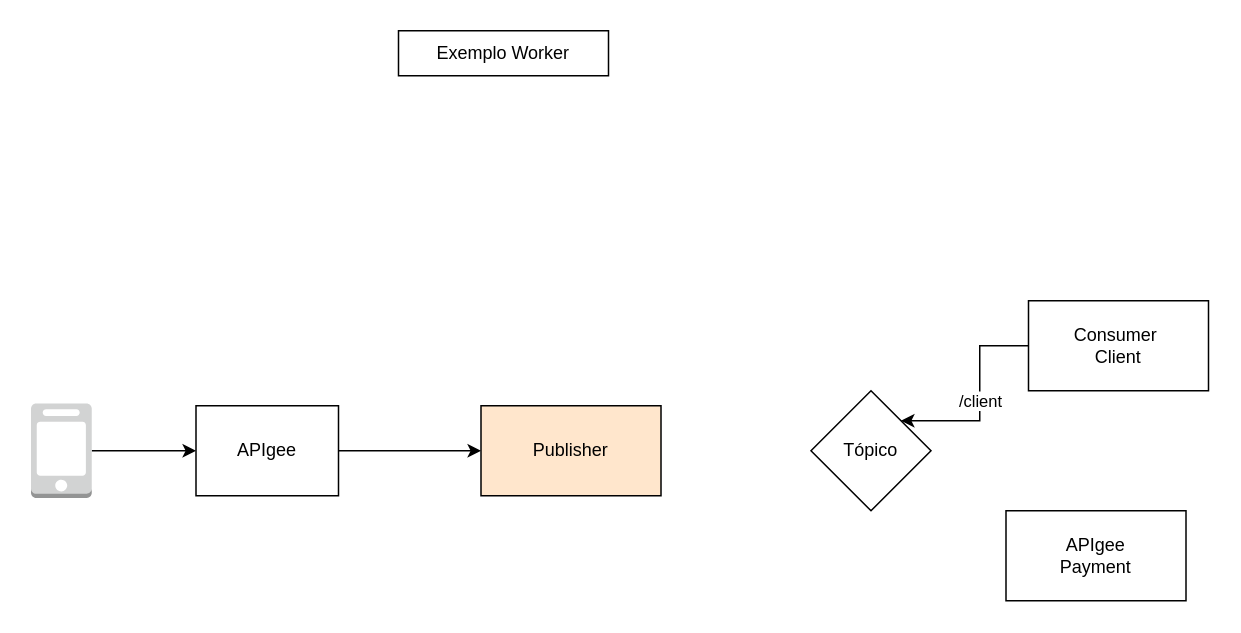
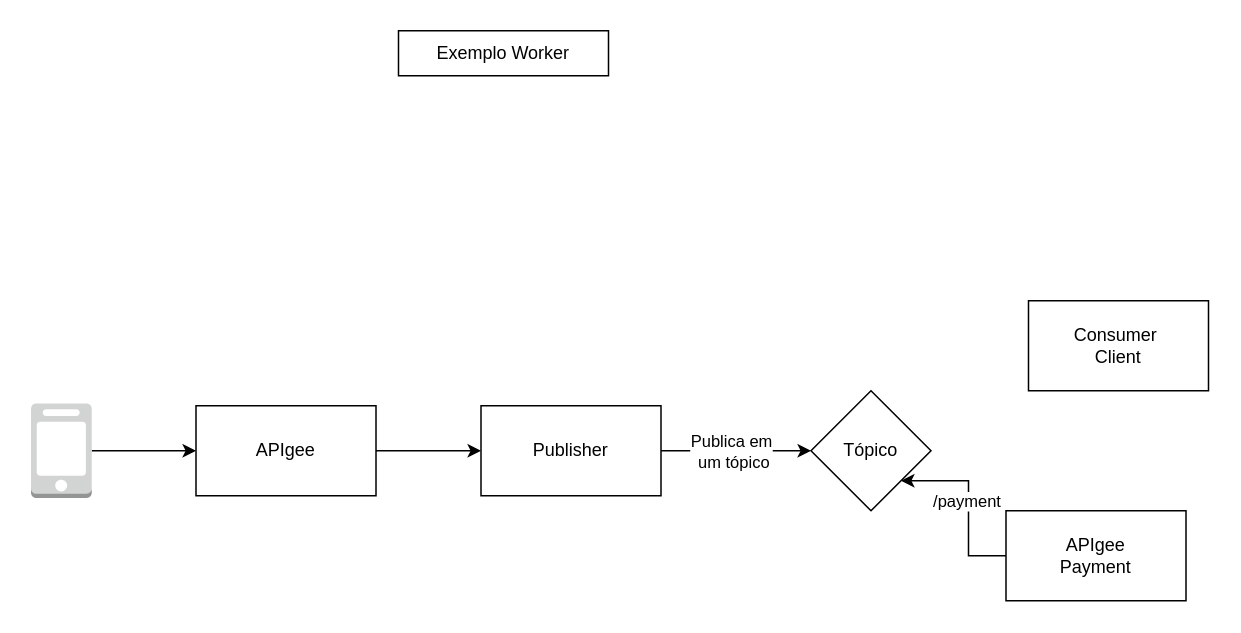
edge "Consumer Client" -> "Tópico": removed, label "/client"
node "APIgee": size 143x90 -> 180x90
node "Publisher": fillcolor #ffe6cc -> #ffffff
edge "Publisher" -> "Tópico": added, label "Publica em um tópico"
edge "APIgee Payment" -> "Tópico": added, label "/payment"
